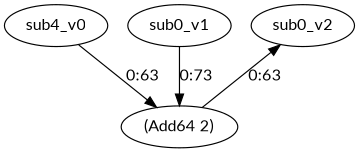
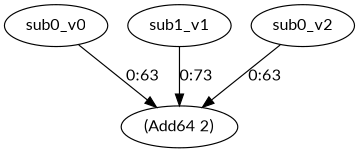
node "sub4_v0": label "sub4_v0" -> "sub0_v0"
node "sub0_v1": label "sub0_v1" -> "sub1_v1"
edge "(Add64 2)" -> "sub0_v2": reversed
